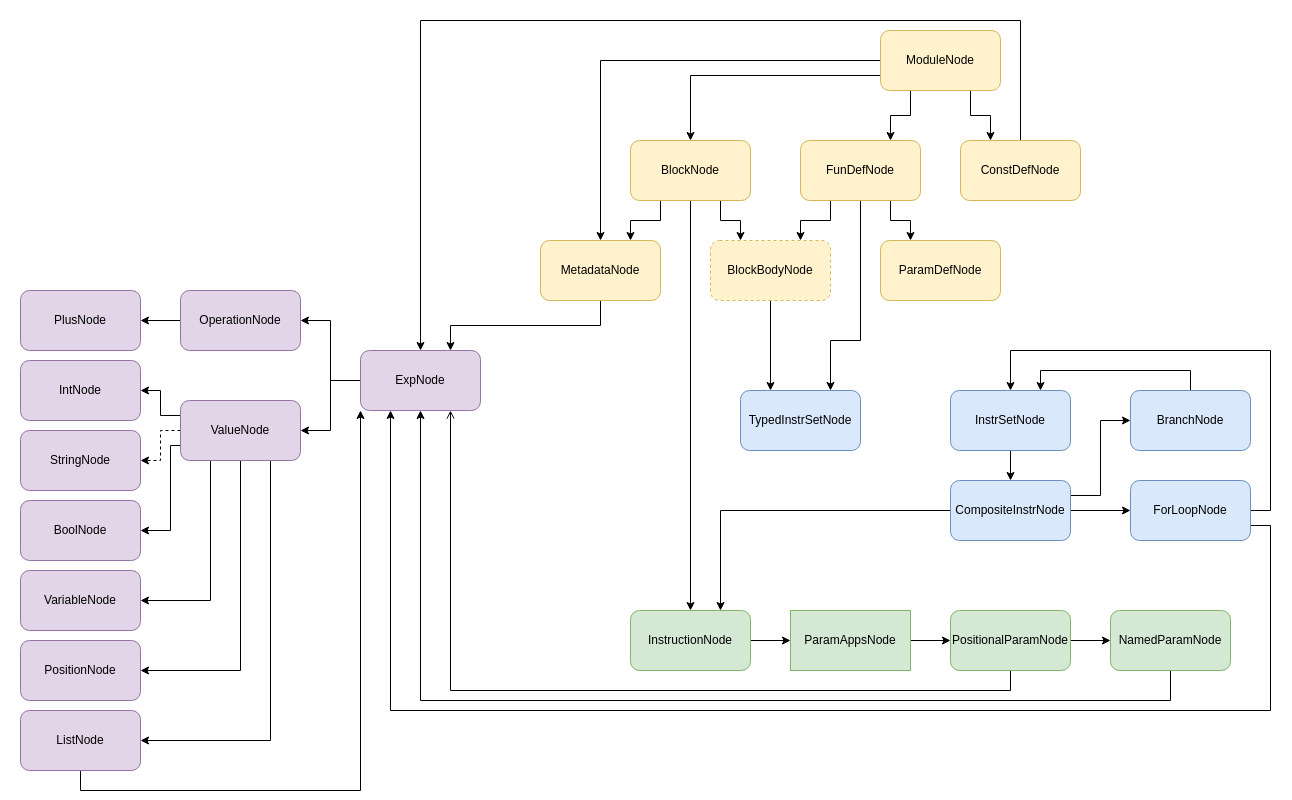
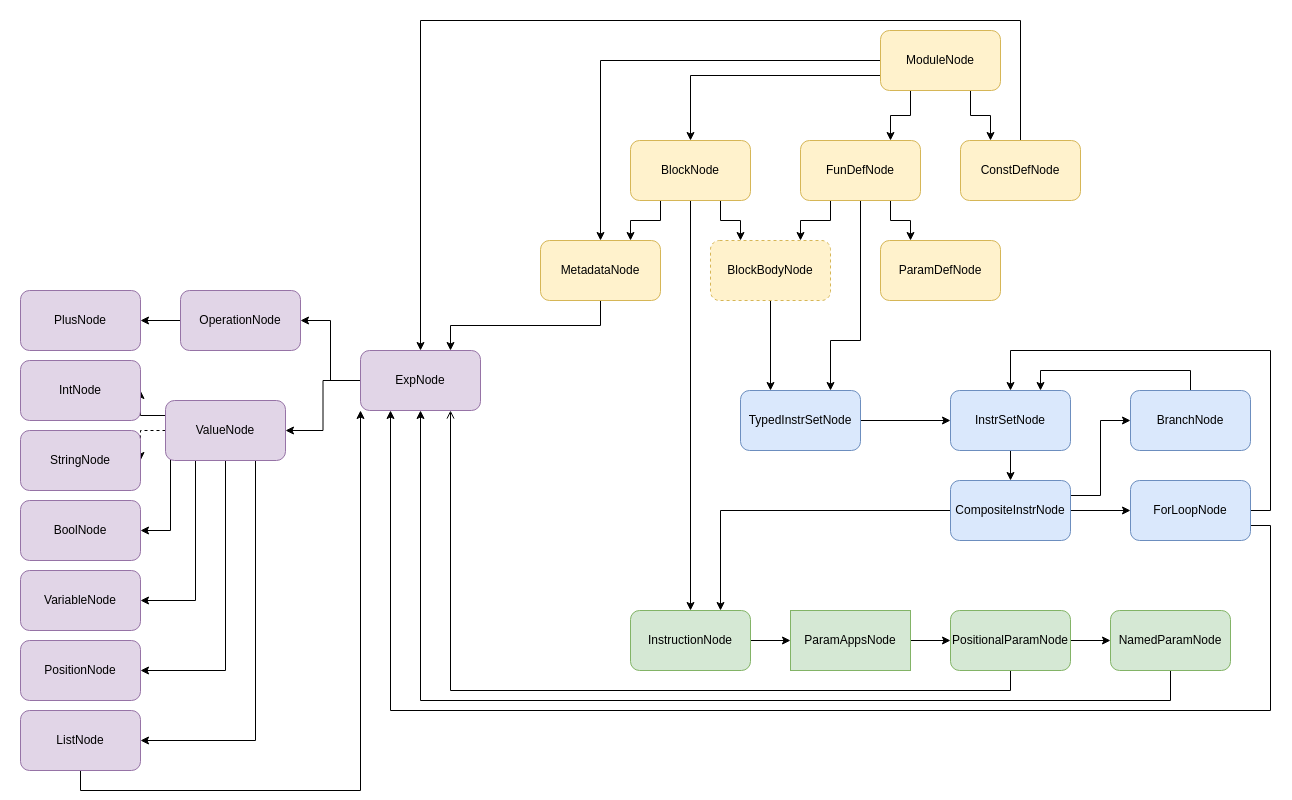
edge "TypedInstrSetNode" -> "InstrSetNode": added
node "ValueNode": moved (241, 431) -> (226, 431)
